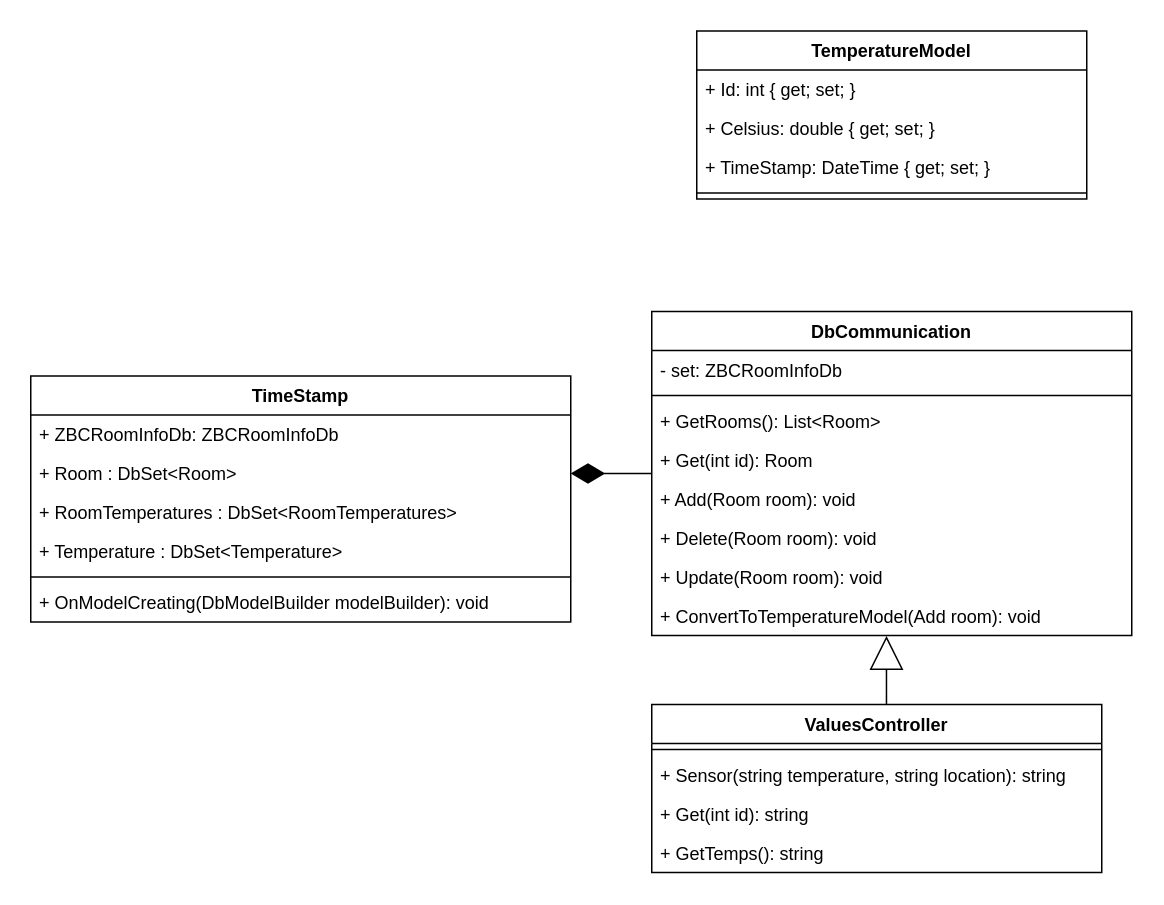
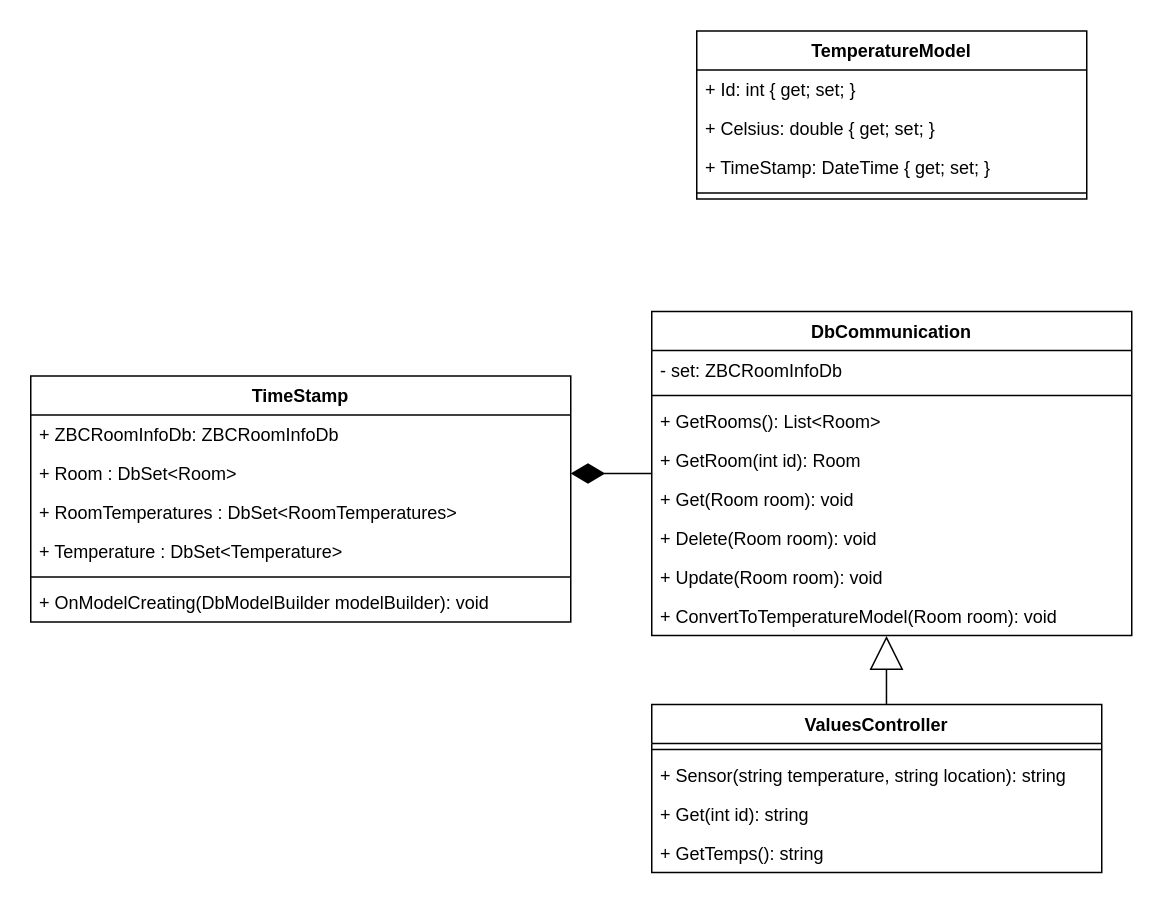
node "+ Get(int id): Room": label "+ Get(int id): Room" -> "+ GetRoom(int id): Room"
node "+ Add(Room room): void": label "+ Add(Room room): void" -> "+ Get(Room room): void"
node "+ ConvertToTemperatureModel(Add room): void": label "+ ConvertToTemperatureModel(Add room): void" -> "+ ConvertToTemperatureModel(Room room): void"
